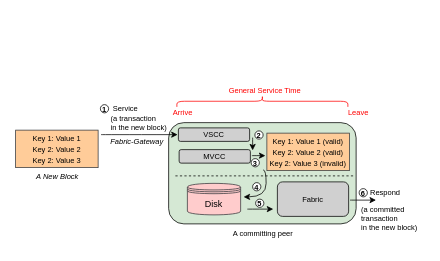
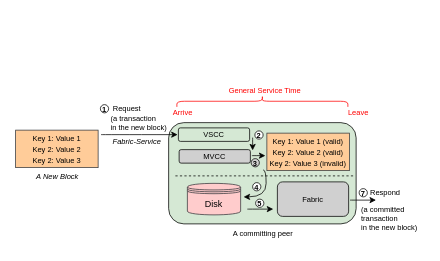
node "Service": label "Service" -> "Request"
node "VSCC": fillcolor #d0d0d0 -> #d5e8d4
node "Fabric-Gateway": label "Fabric-Gateway" -> "Fabric-Service"
node "3": fillcolor #ffffff -> #d0d0d0
node "6": label "6" -> "7"
